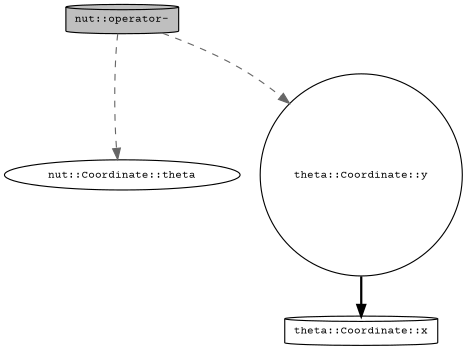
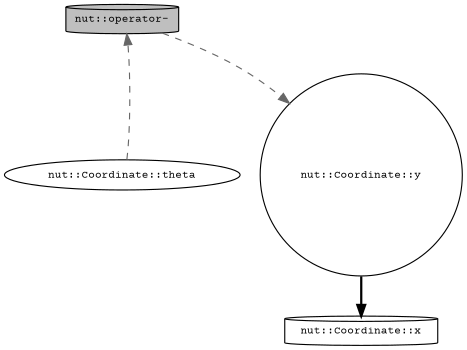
edge "nut::operator-" -> "nut::Coordinate::theta": reversed
node "theta::Coordinate::y": label "theta::Coordinate::y" -> "nut::Coordinate::y"
node "theta::Coordinate::x": label "theta::Coordinate::x" -> "nut::Coordinate::x"
